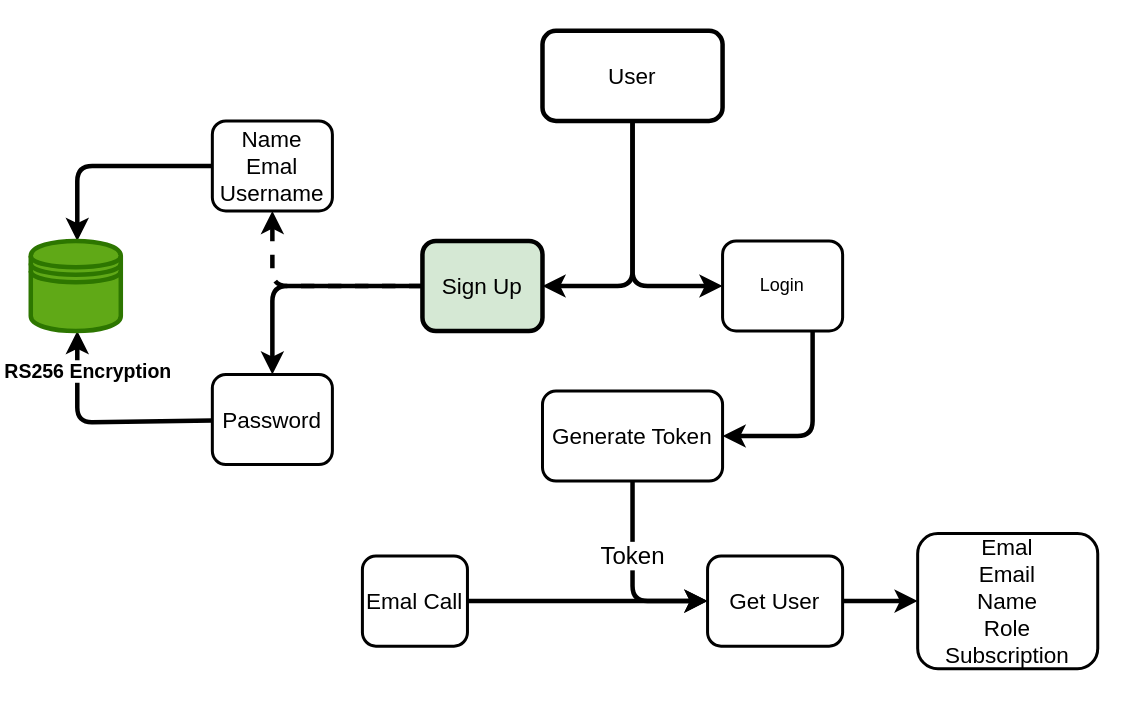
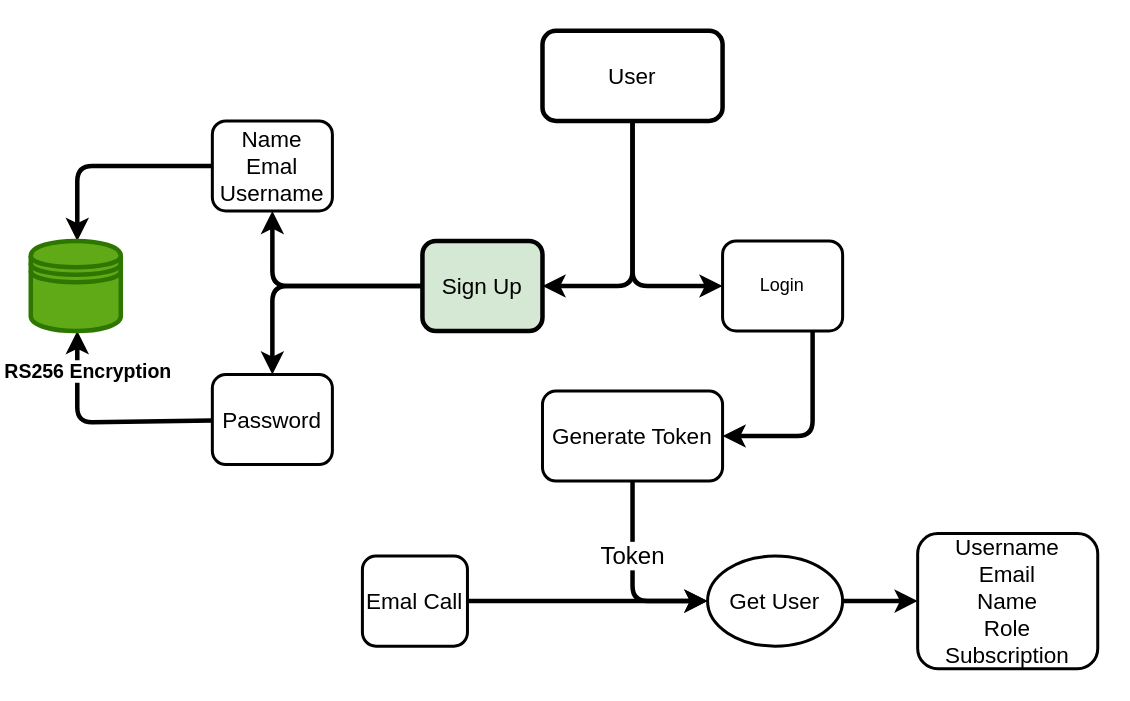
edge "Sign Up" -> "Name Emal Username": style dashed -> solid
node "Get User": shape rounded rectangle -> ellipse
node "Emal Email Name Role Subscription": label "Emal Email Name Role Subscription" -> "Username Email Name Role Subscription"
